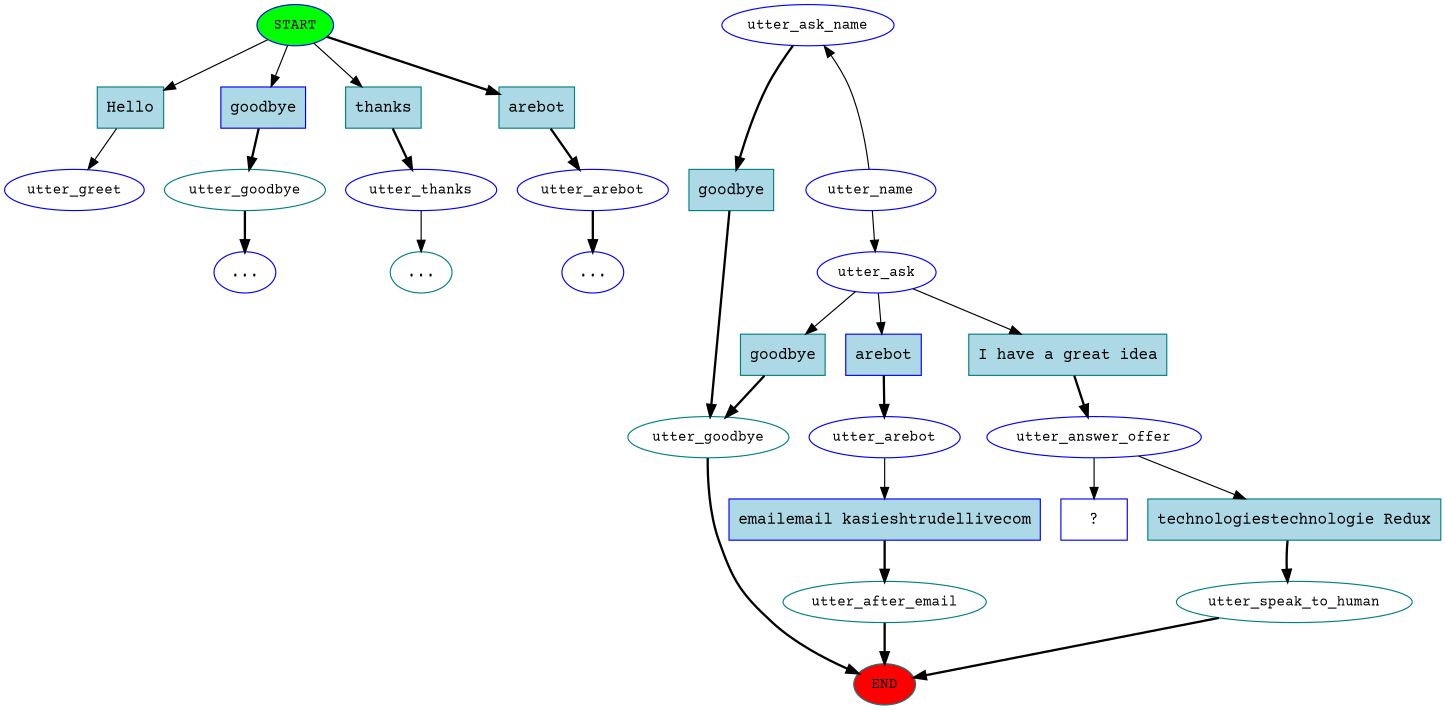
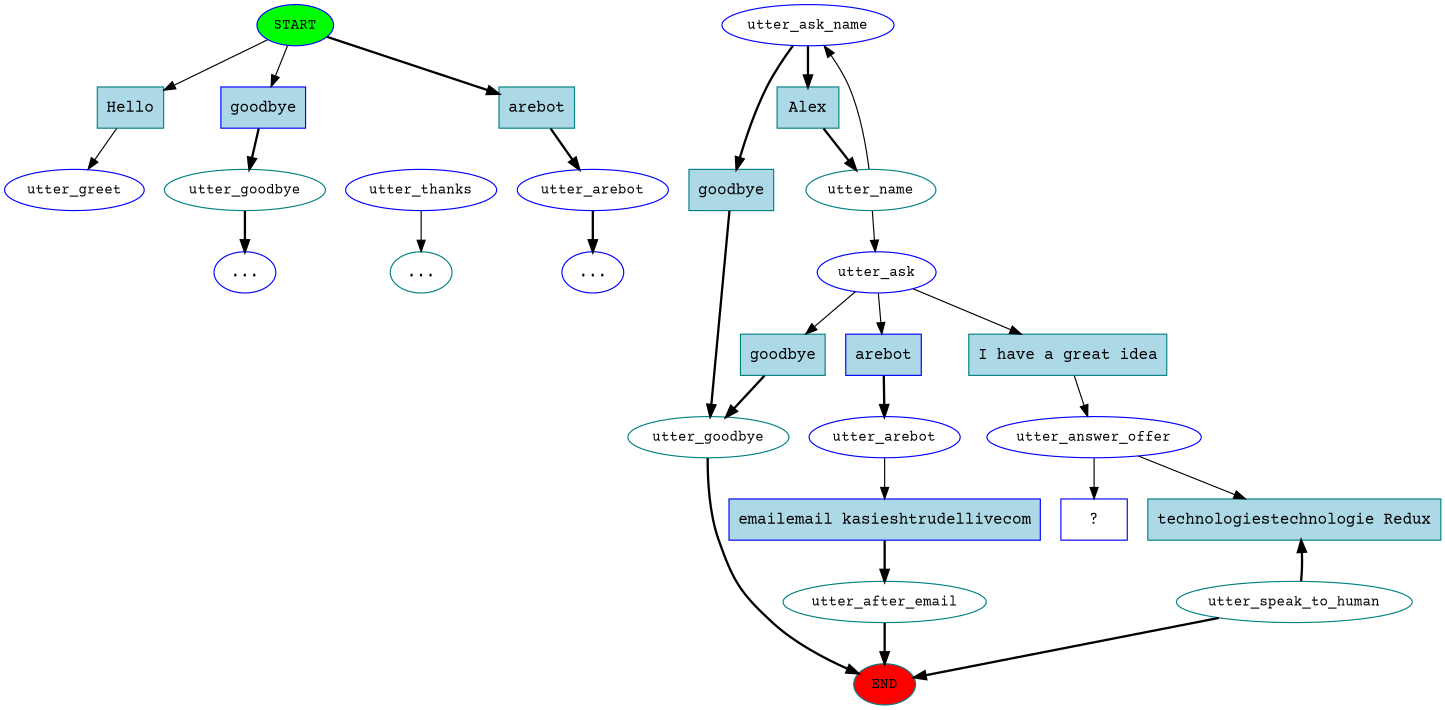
node "thanks": removed
node "Alex": added
node "utter_name": color blue -> teal
edge "I have a great idea" -> "utter_answer_offer": style bold -> solid
edge "technologiestechnologie Redux" -> "utter_speak_to_human": reversed
